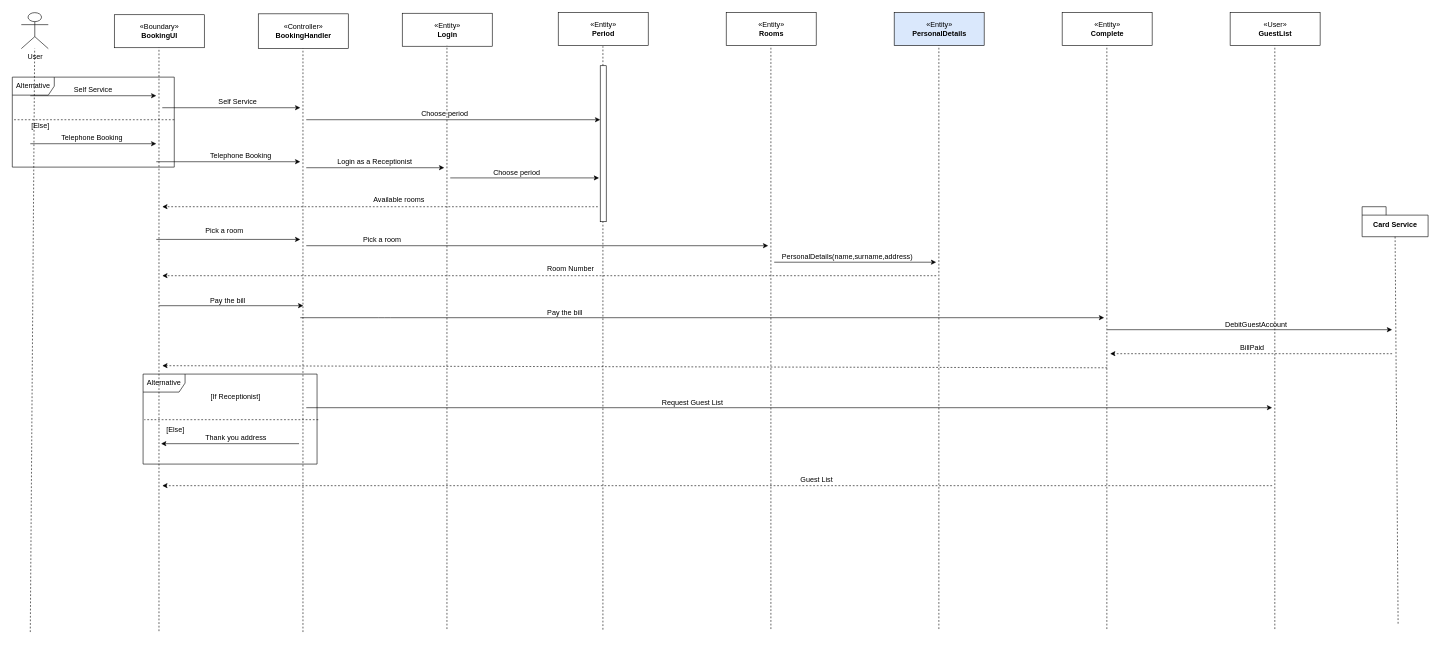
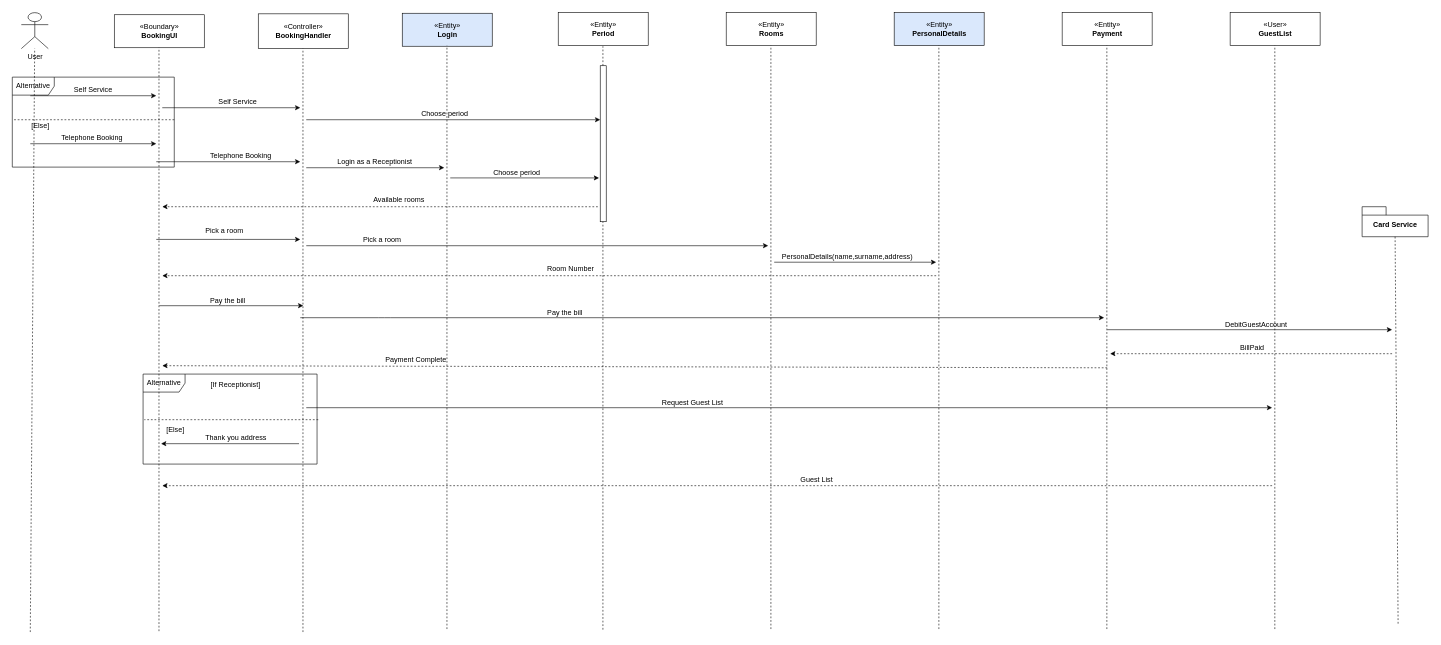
node "«Entity» Complete": label "«Entity» Complete" -> "«Entity» Payment"
node "«Entity» Login": fillcolor #ffffff -> #dae8fc
node "Payment Complete": added
node "[If Receptionist]": moved (240, 397) -> (240, 385)
